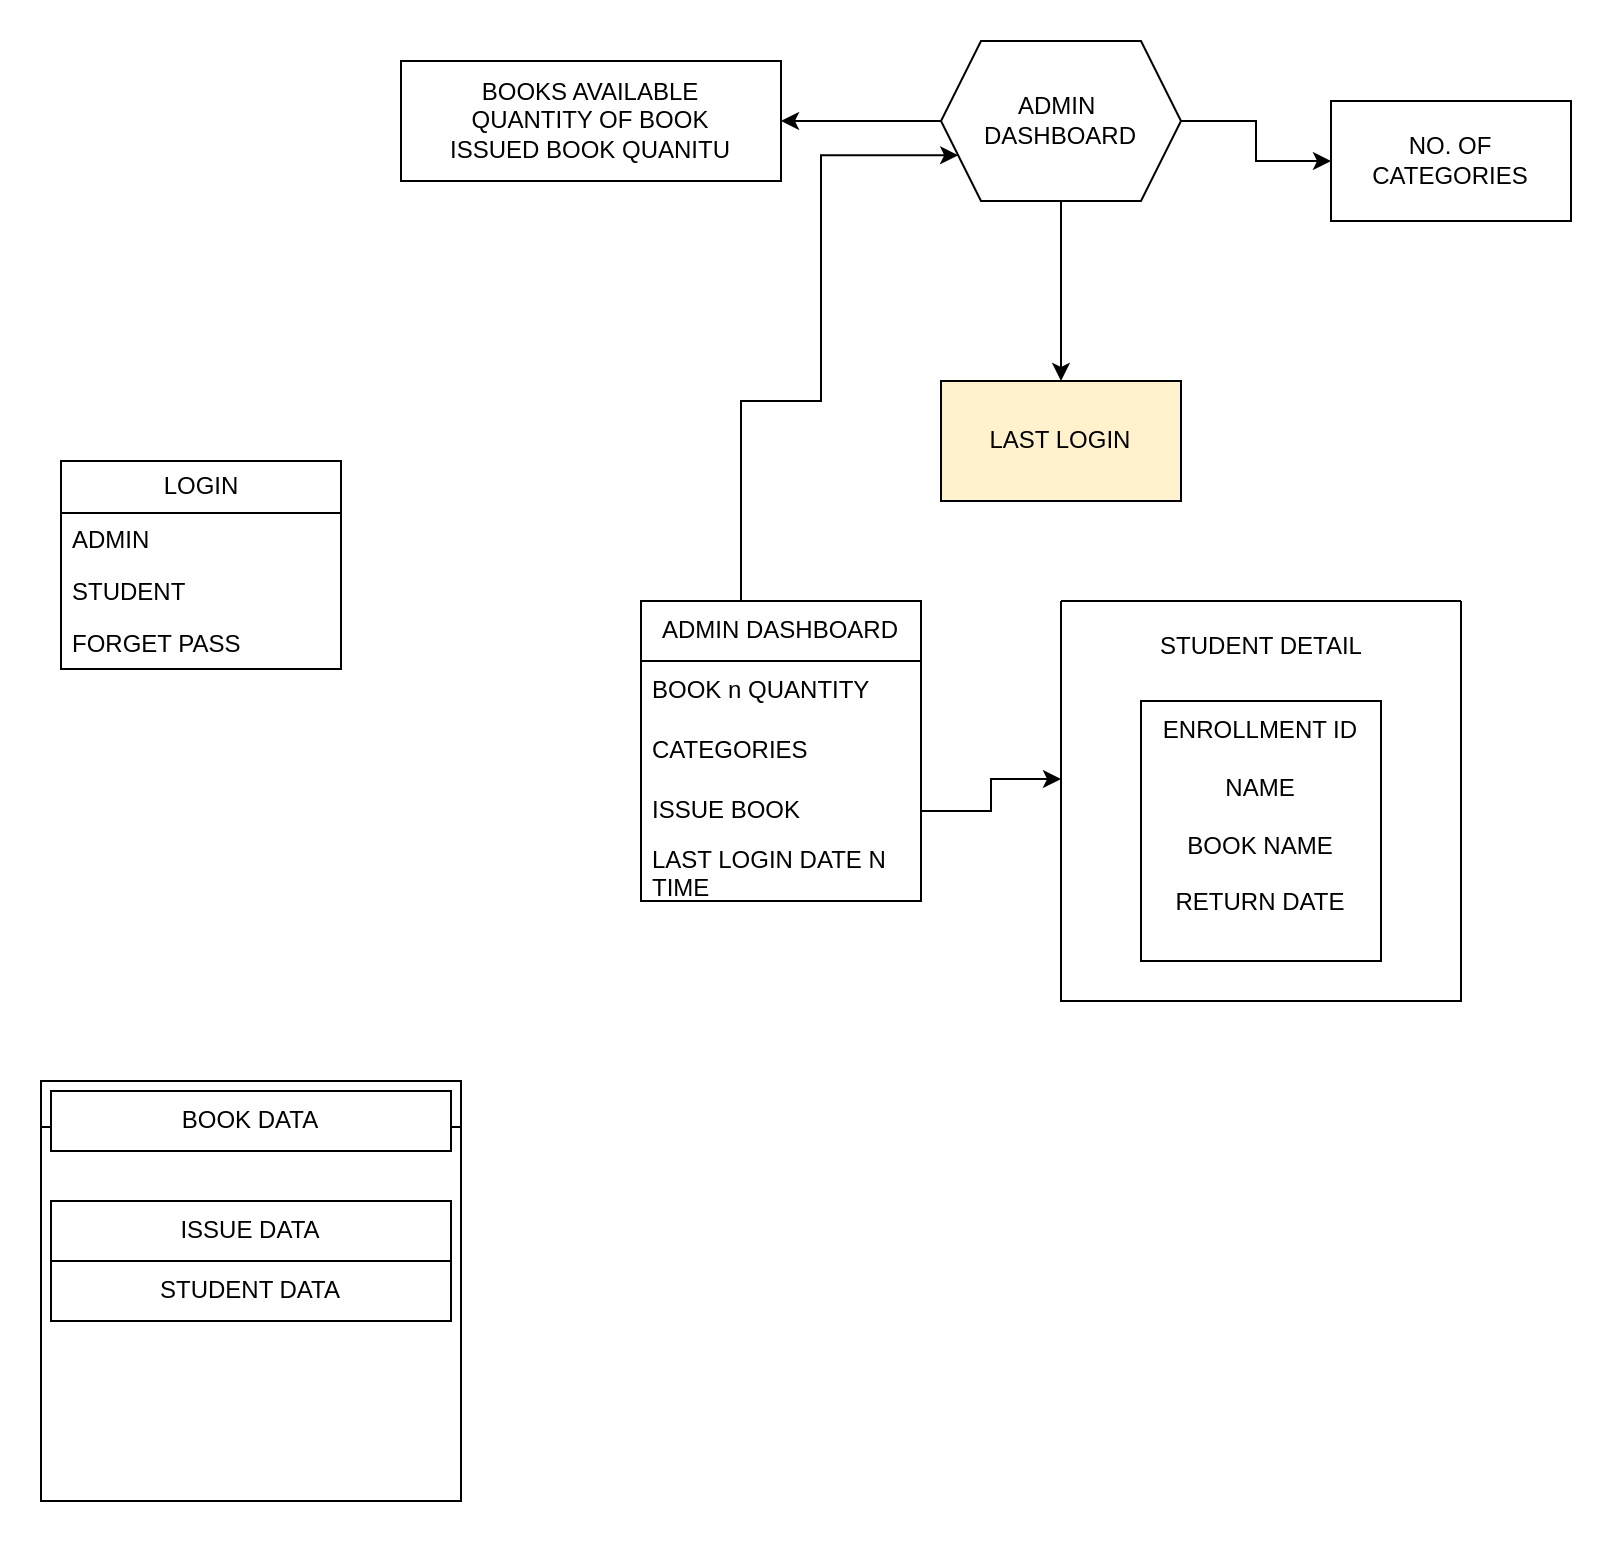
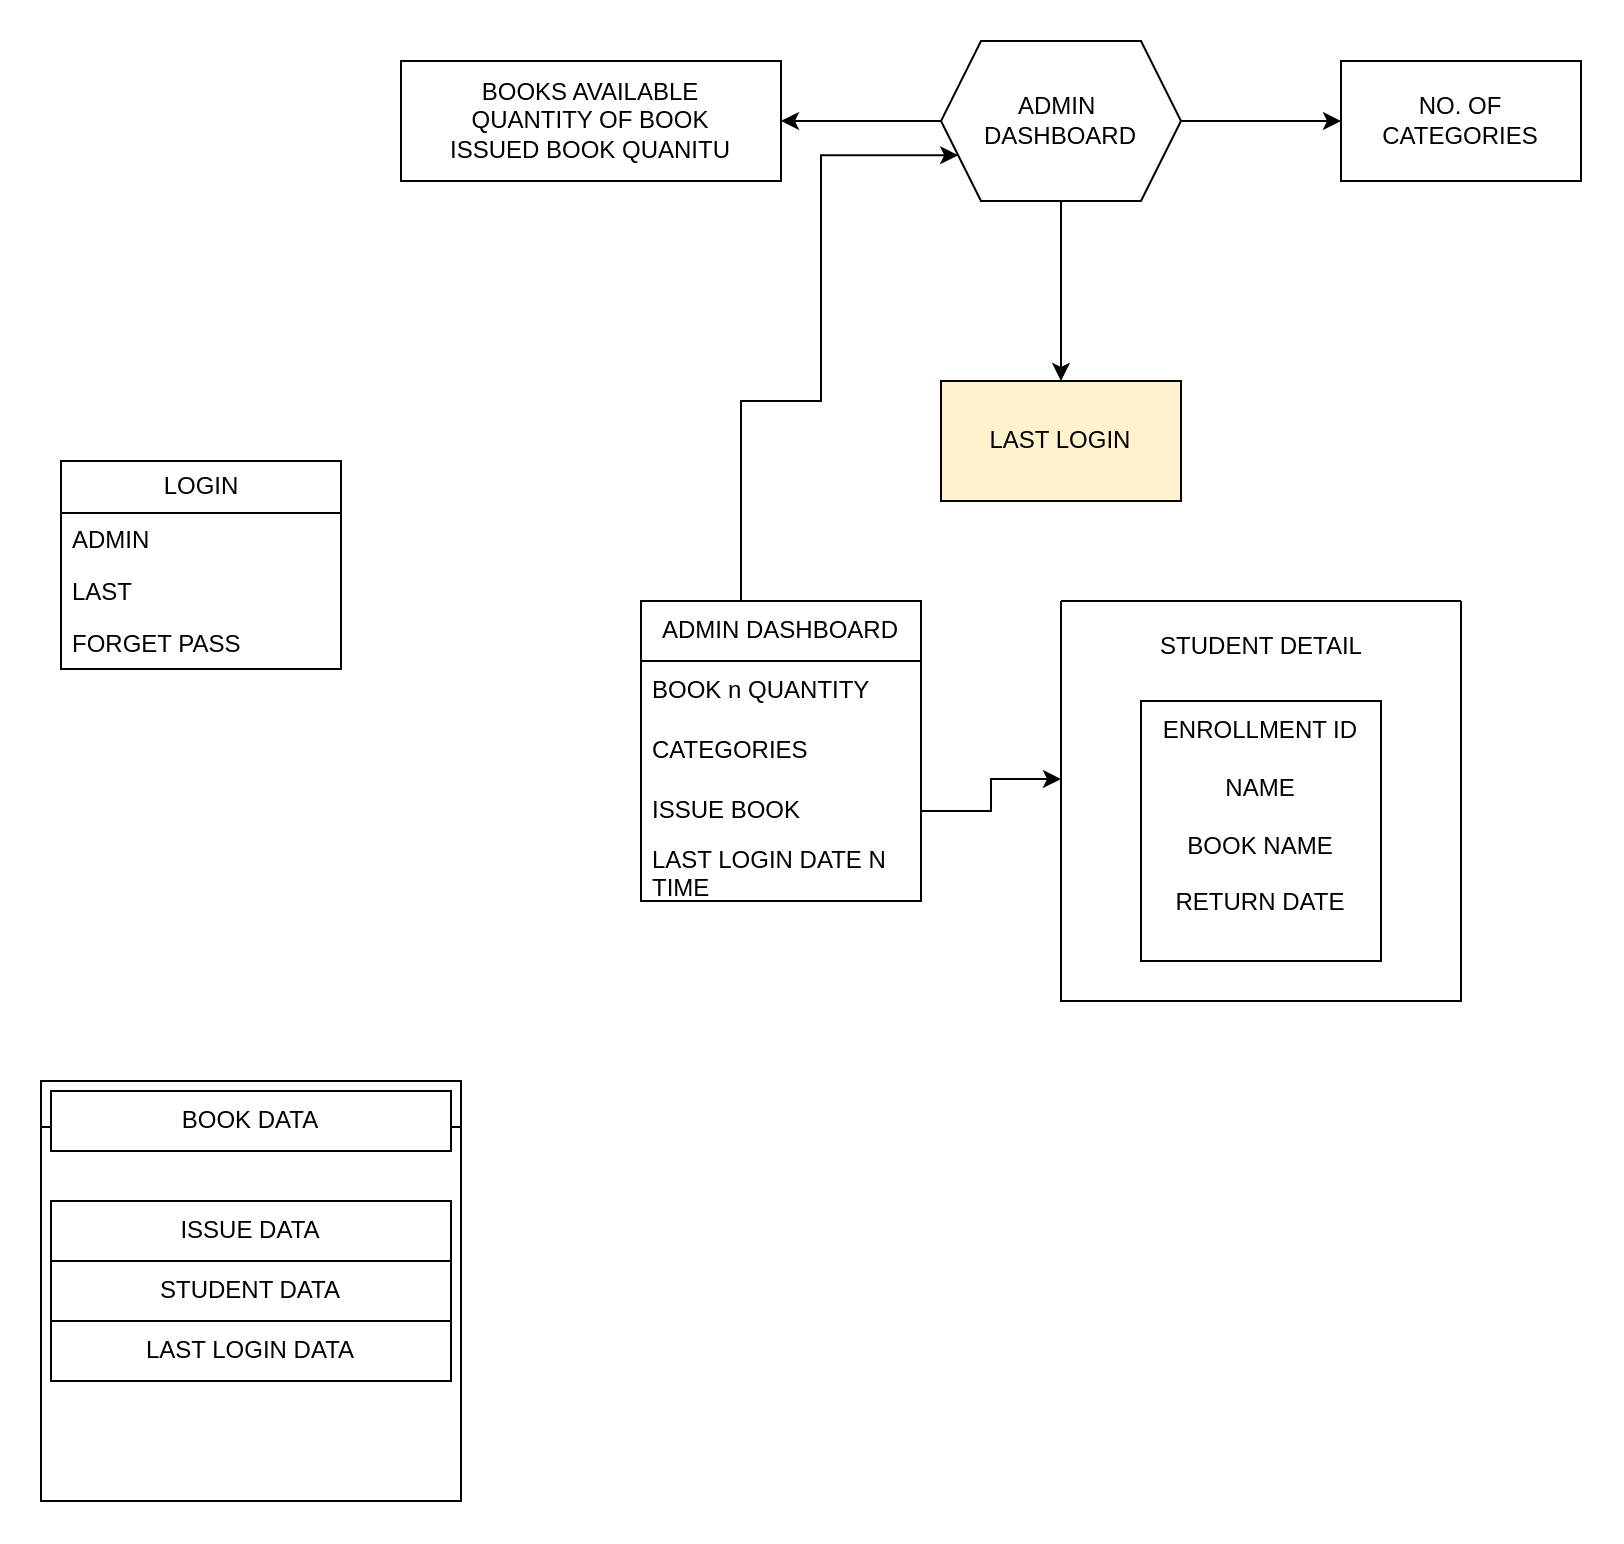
node "NO. OF CATEGORIES": moved (1451, 161) -> (1461, 121)
node "STUDENT": label "STUDENT" -> "LAST"
node "LAST LOGIN DATA": added
